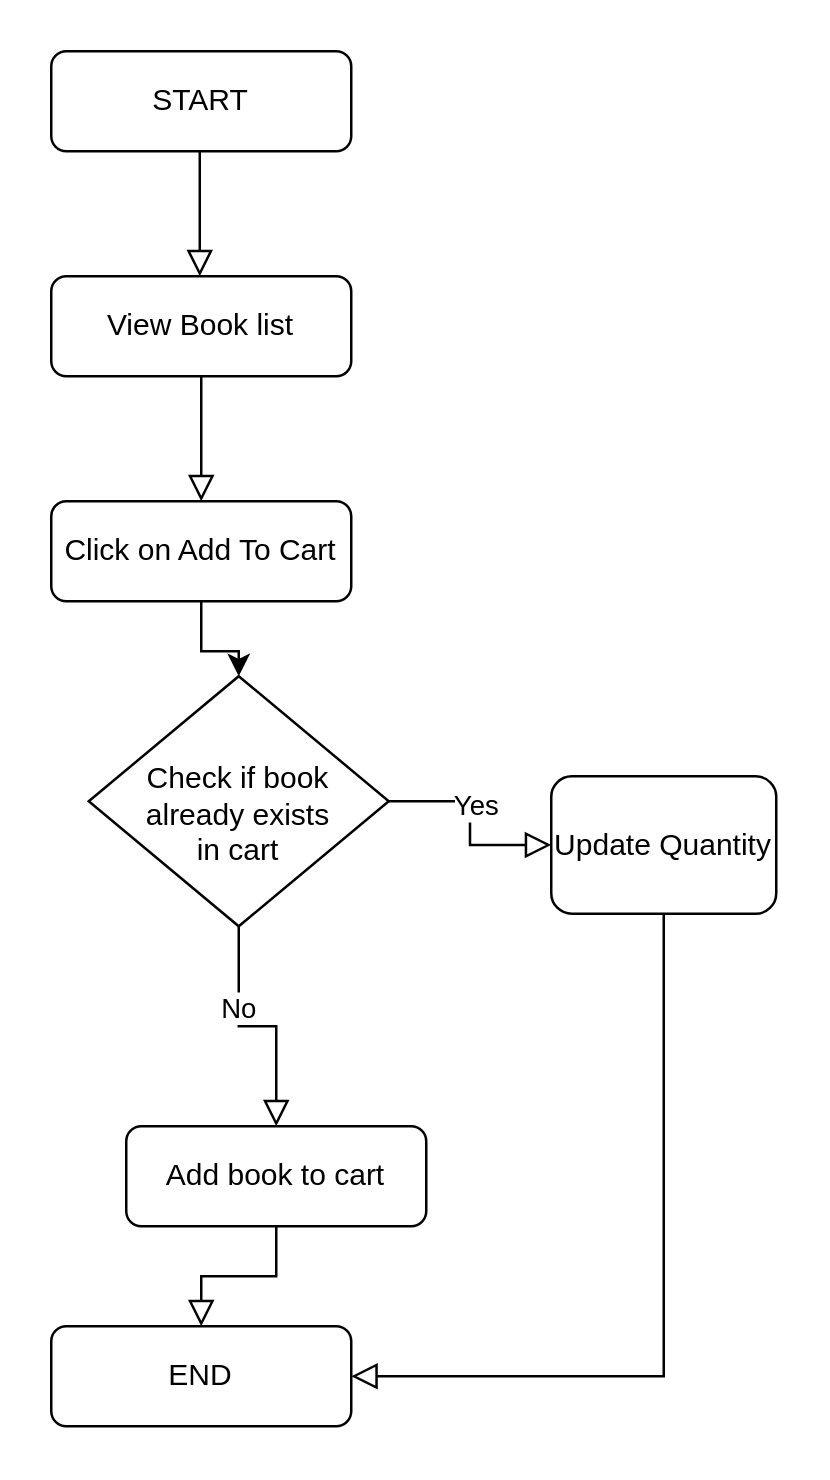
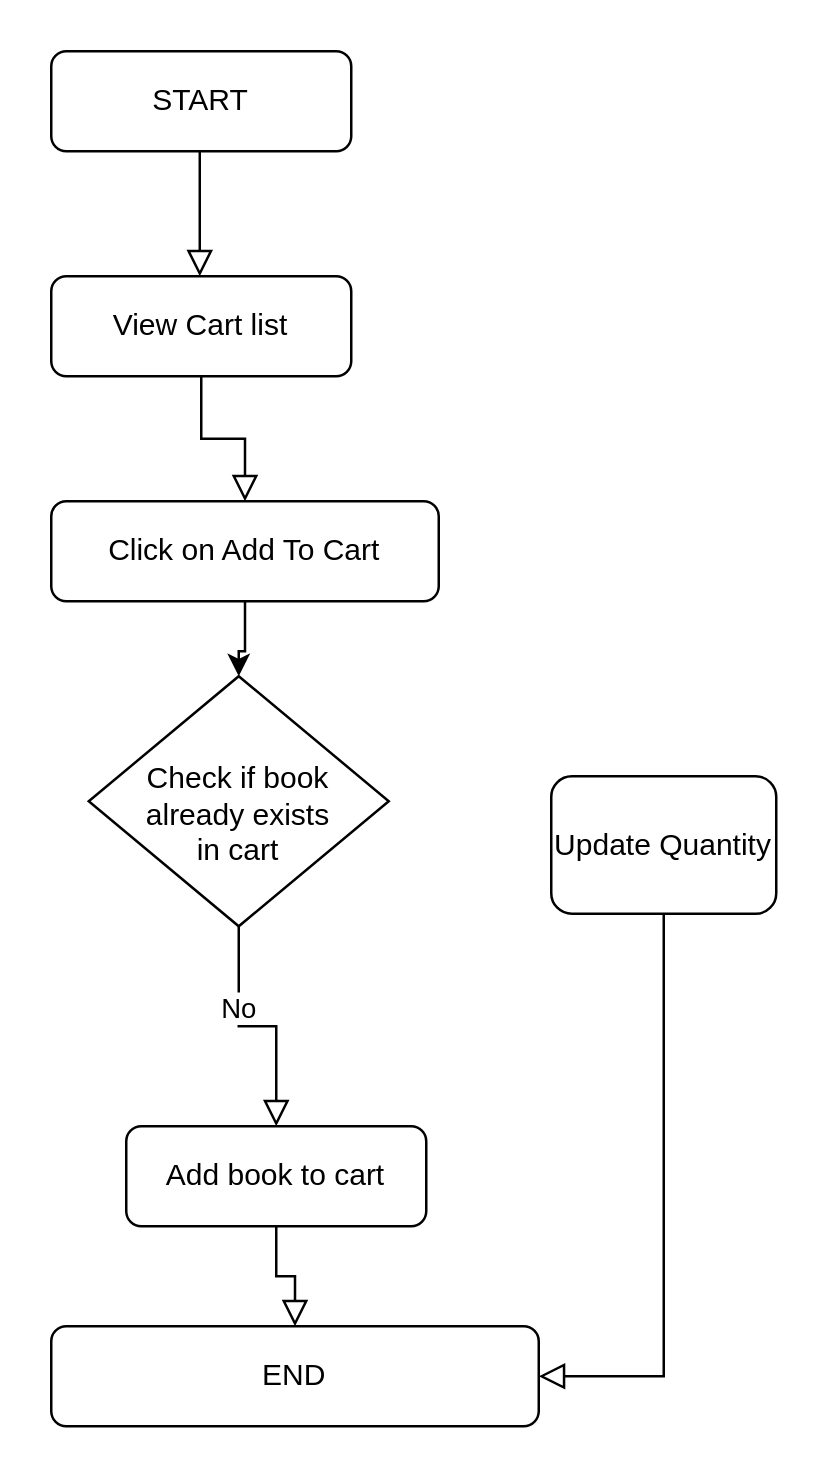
node "View Book list": label "View Book list" -> "View Cart list"
node "Click on Add To Cart": size 300x100 -> 388x100
edge "Check if book already exists in cart" -> "Update Quantity": removed, label "Yes"
node "END": size 300x100 -> 488x100
